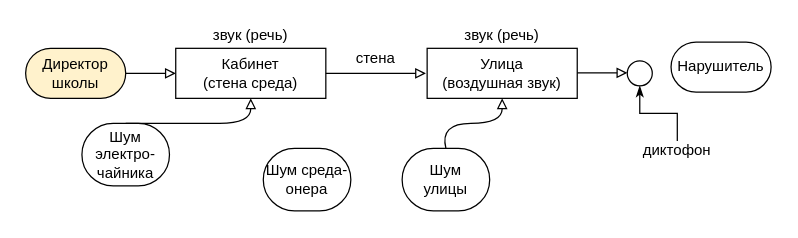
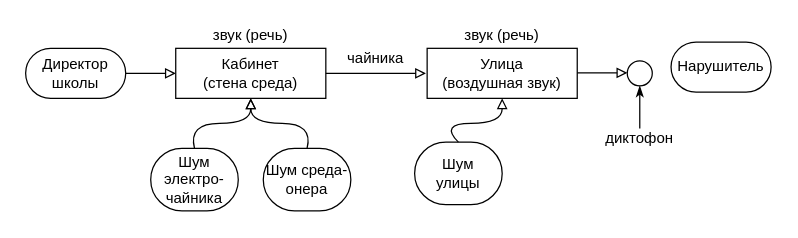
node "стена": label "стена" -> "чайника"
node "Директор школы": fillcolor #fff2cc -> #ffffff
edge "Шум среда-онера" -> "Кабинет (стена среда)": added
node "диктофон": moved (677, 151) -> (639, 138)
node "Шум электро-чайника": moved (126, 154) -> (194, 179)
node "Шум улицы": moved (446, 179) -> (458, 173)
